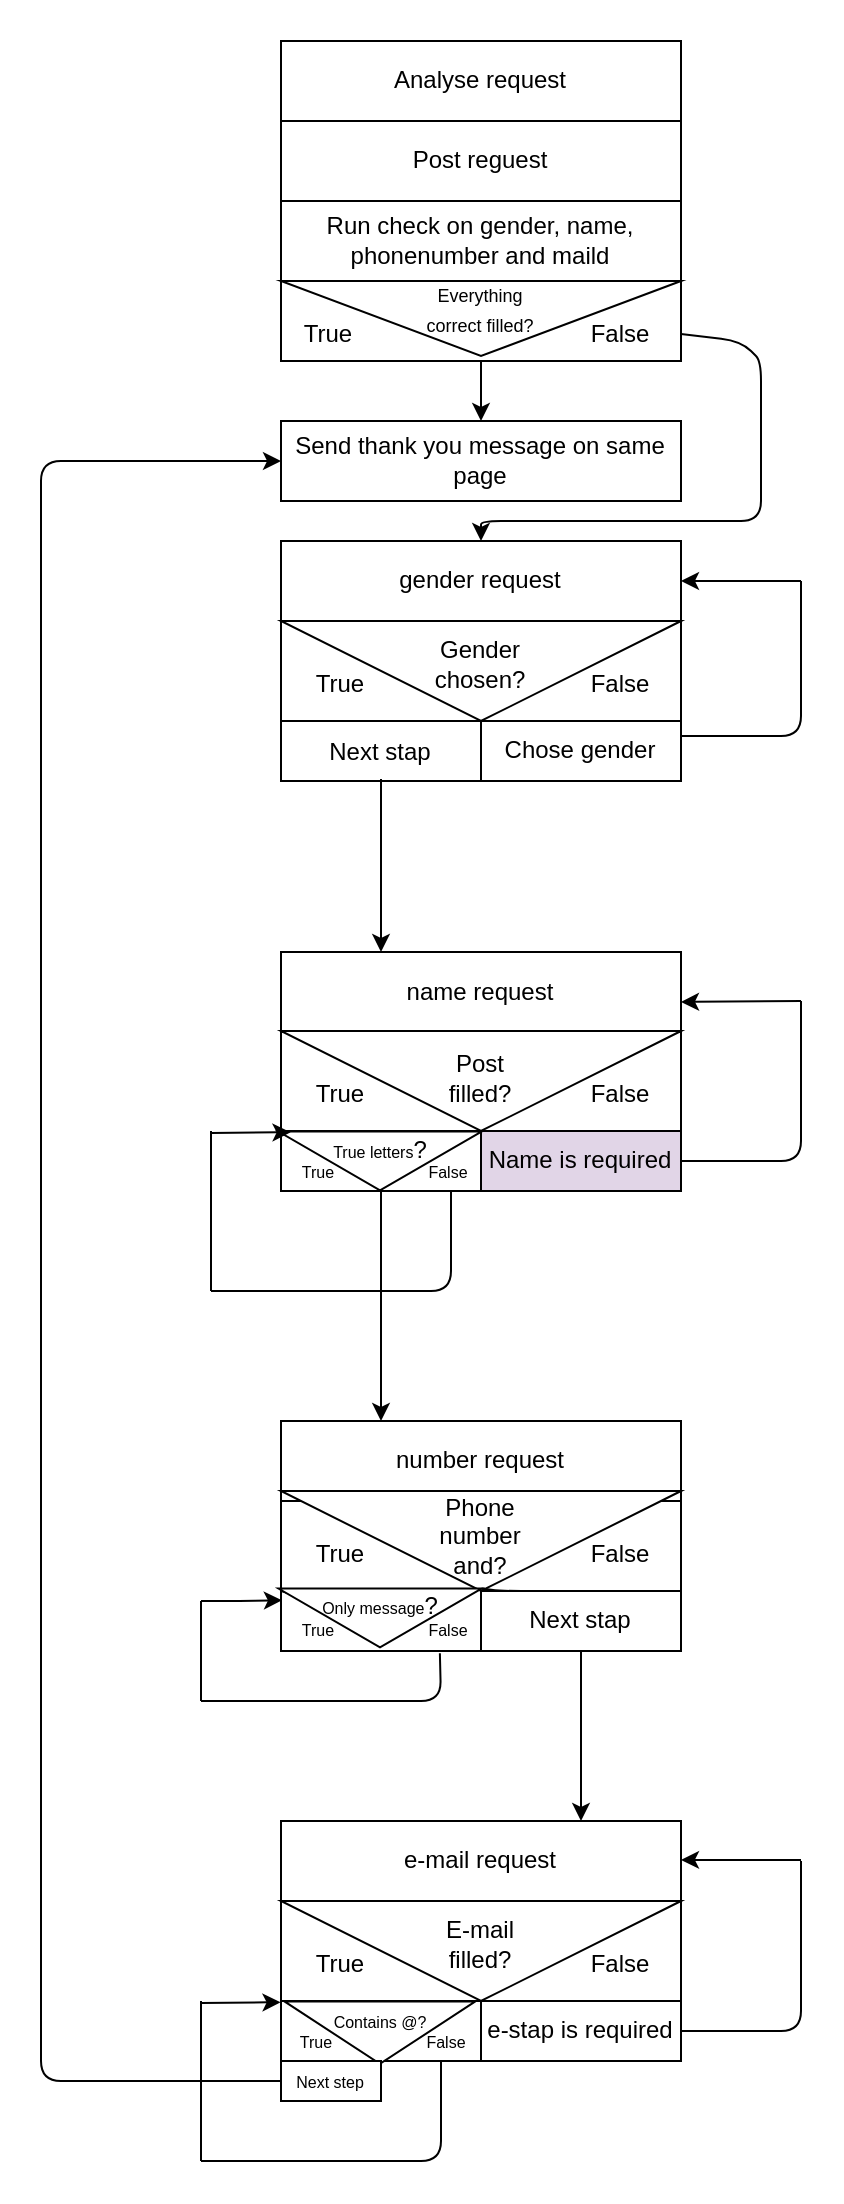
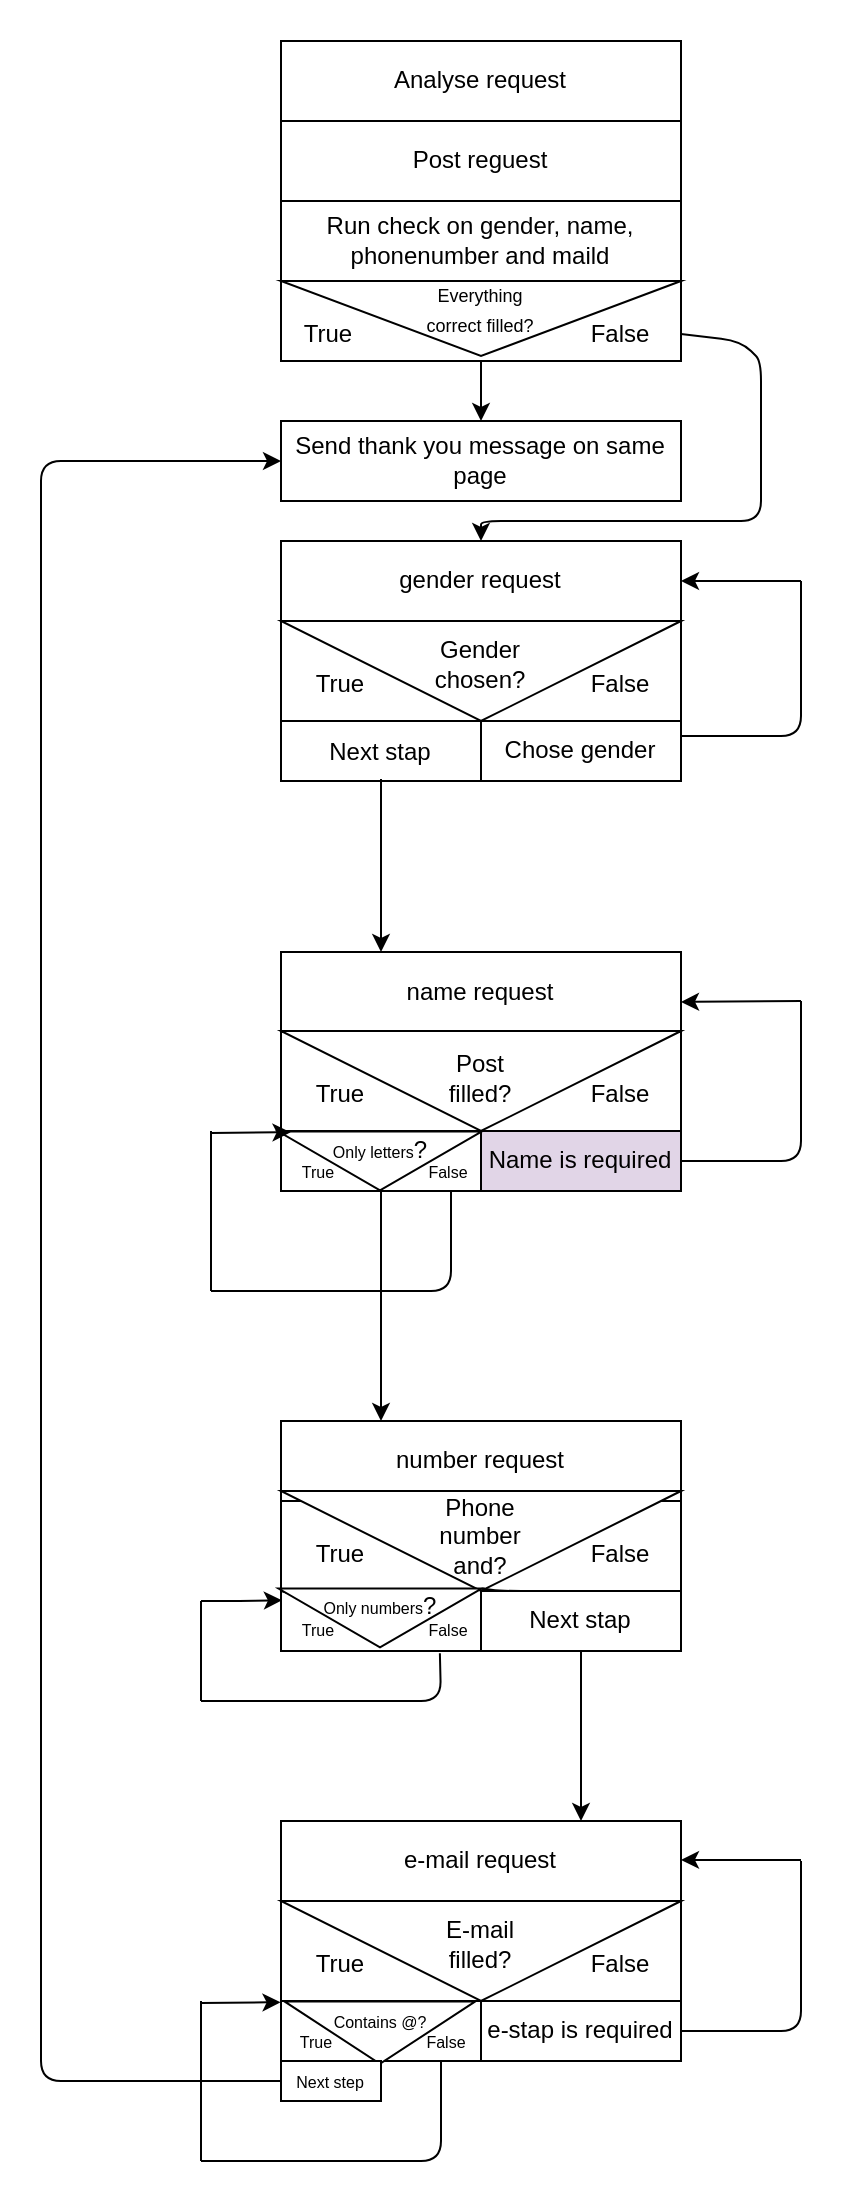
node "True letters?": label "True letters?" -> "Only letters?"
node "Only message?": label "Only message?" -> "Only numbers?"
